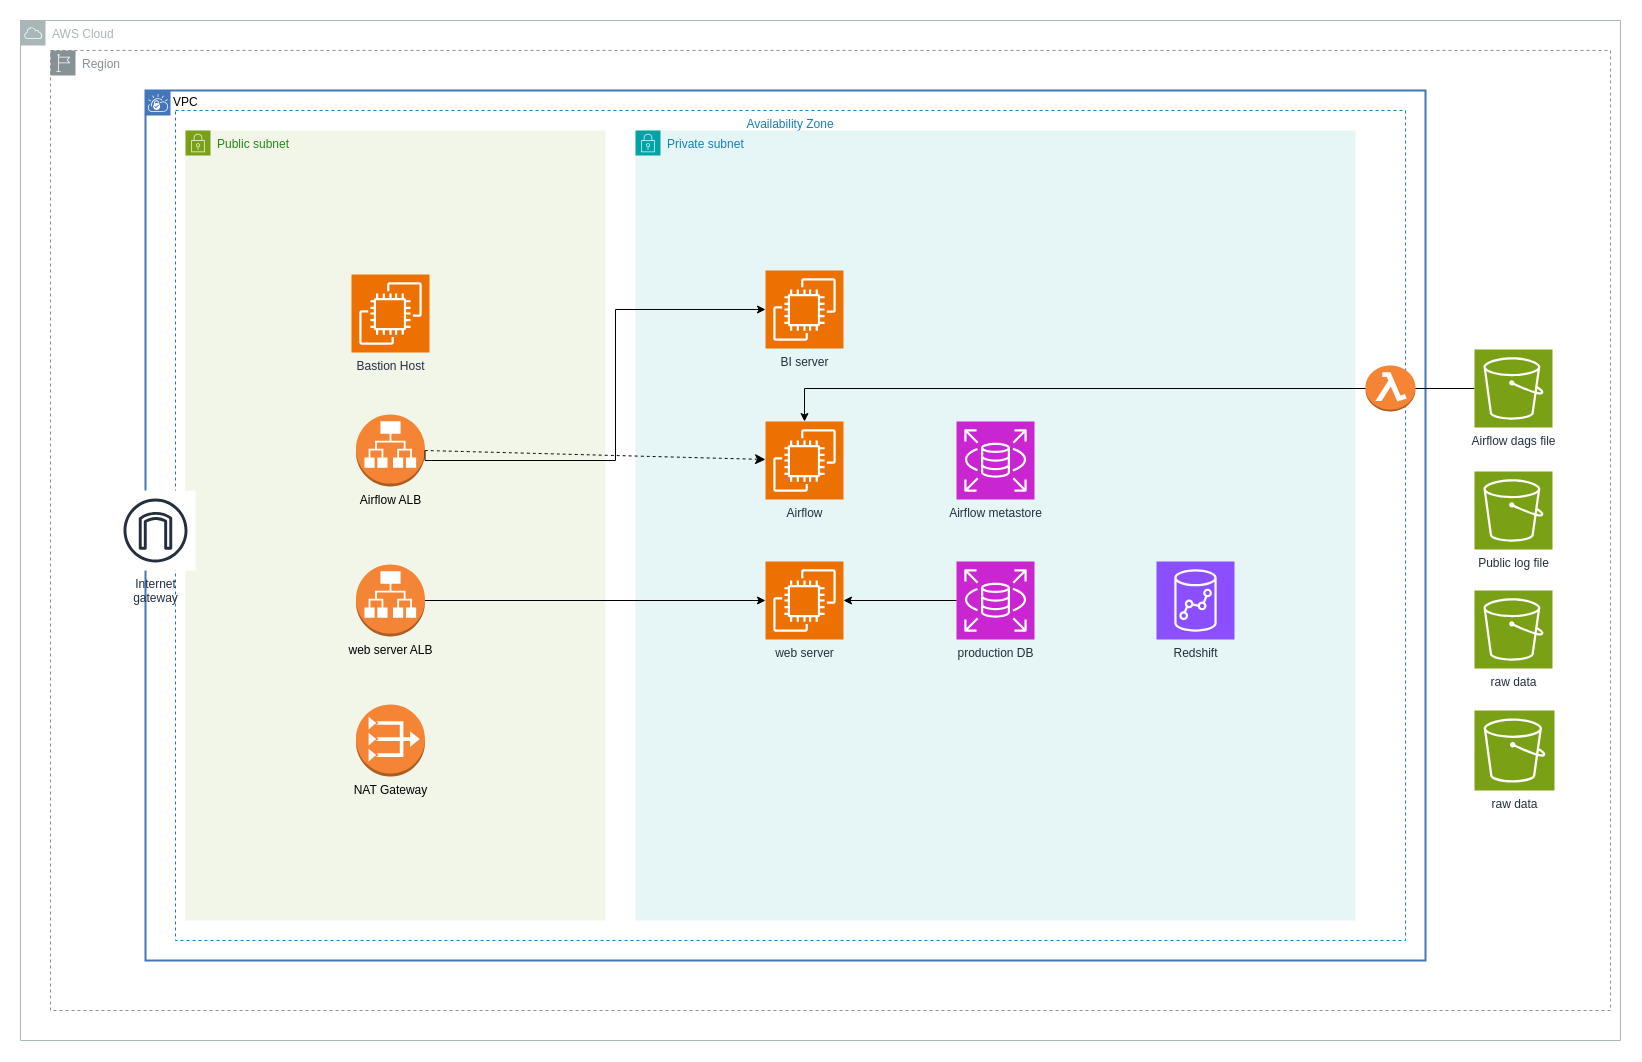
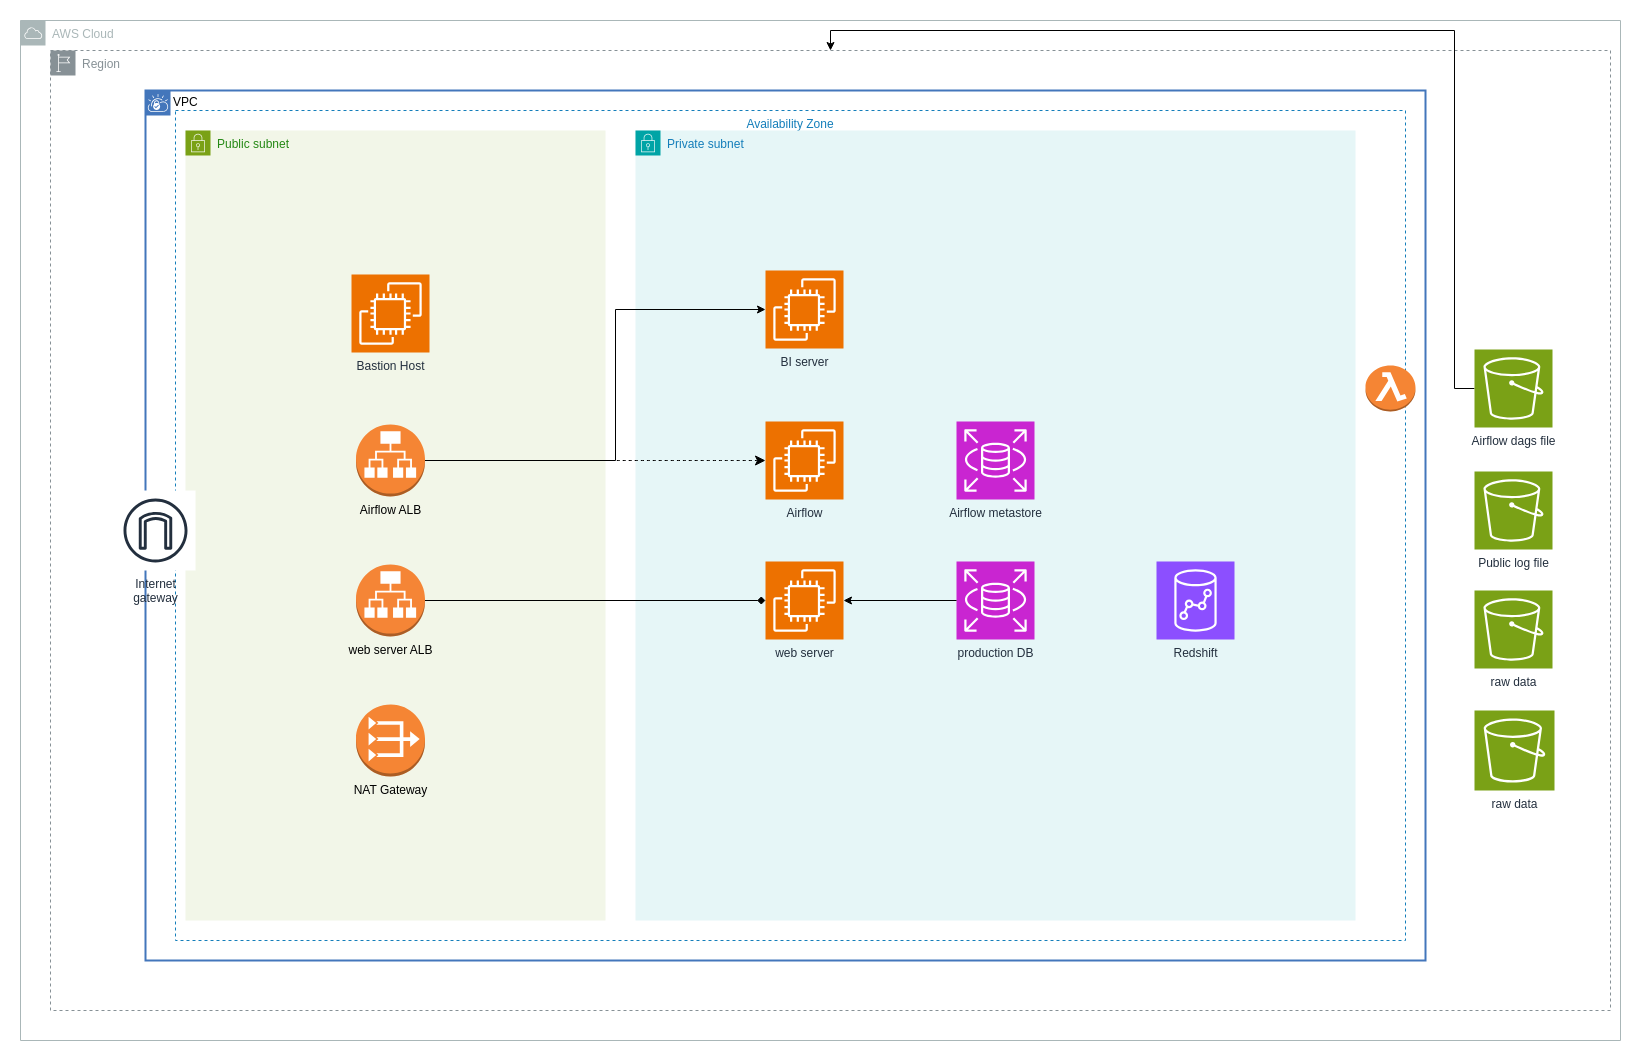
edge "Airflow dags file" -> "Airflow": now "Airflow dags file" -> "Region"
node "Airflow ALB": moved (391, 451) -> (391, 461)
edge "web server ALB" -> "web server": arrowhead classic -> diamond
